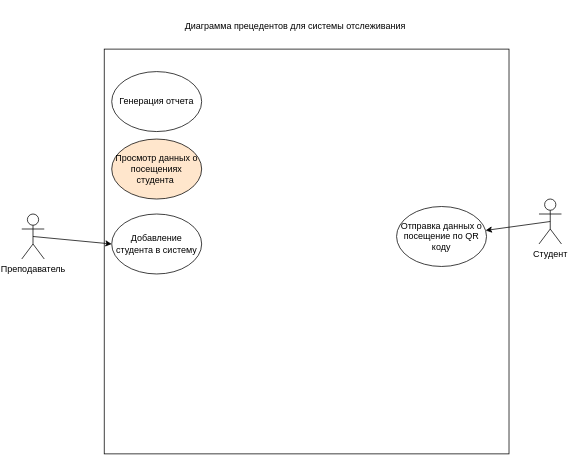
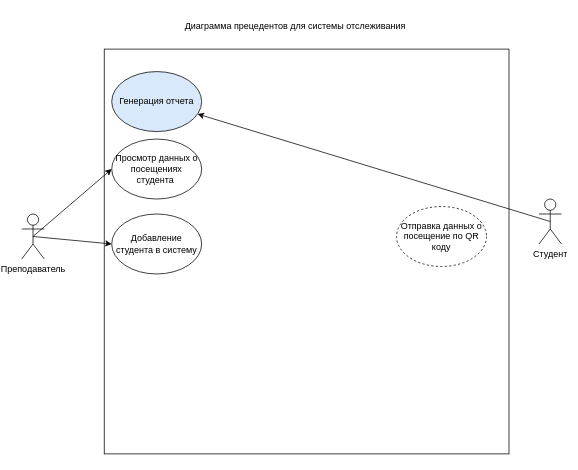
node "Генерация отчета": fillcolor #ffffff -> #dae8fc
node "Просмотр данных о посещениях студента": fillcolor #ffe6cc -> #ffffff
edge "Преподаватель" -> "Просмотр данных о посещениях студента": added
edge "Студент" -> "Отправка данных о посещение по QR коду": now "Студент" -> "Генерация отчета"
node "Отправка данных о посещение по QR коду": style solid -> dashed
